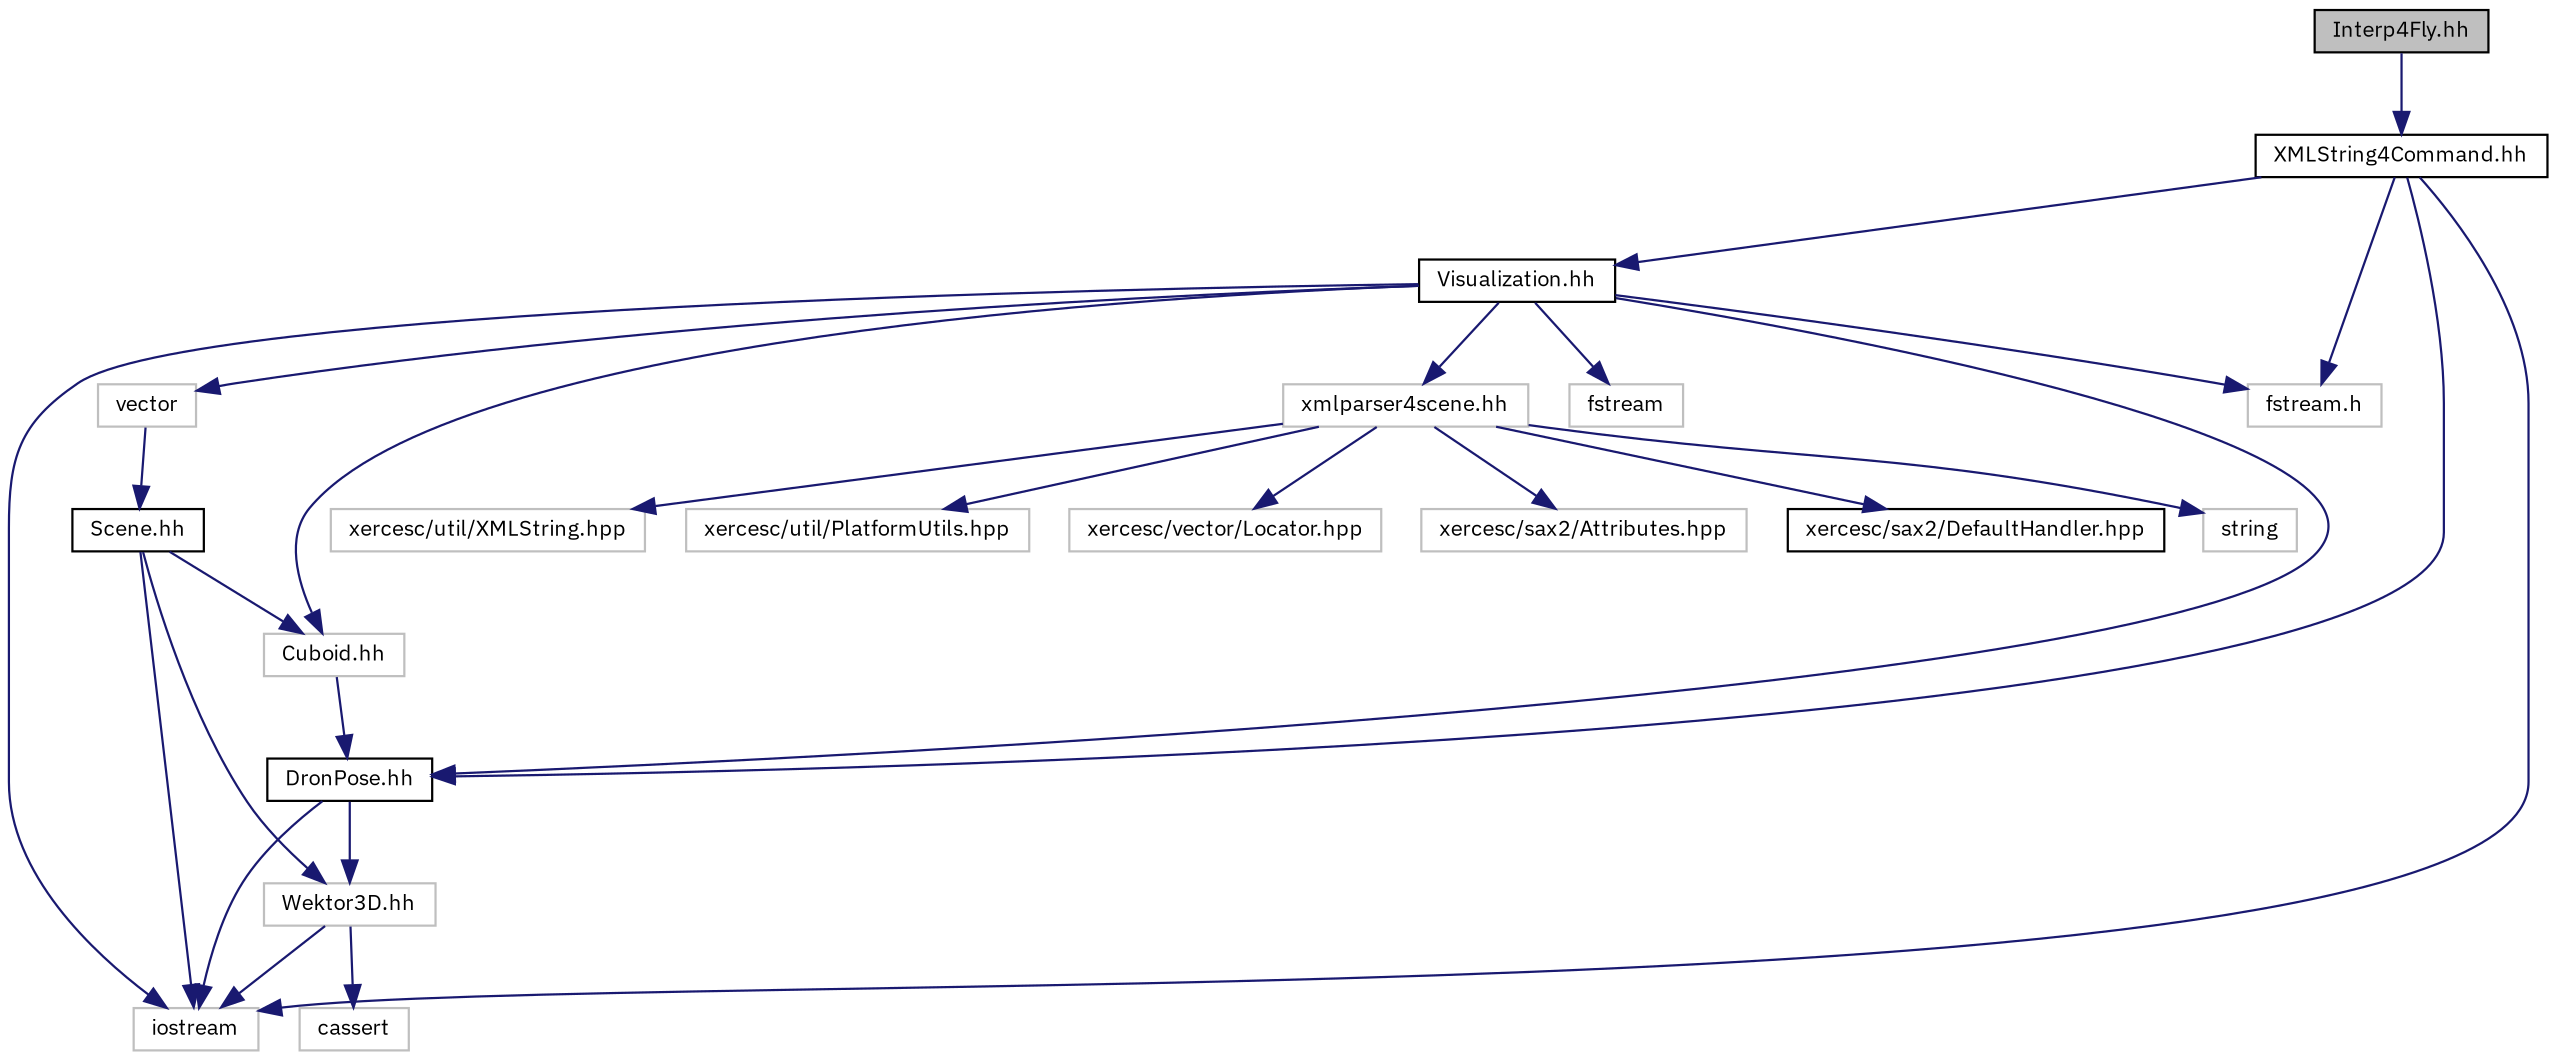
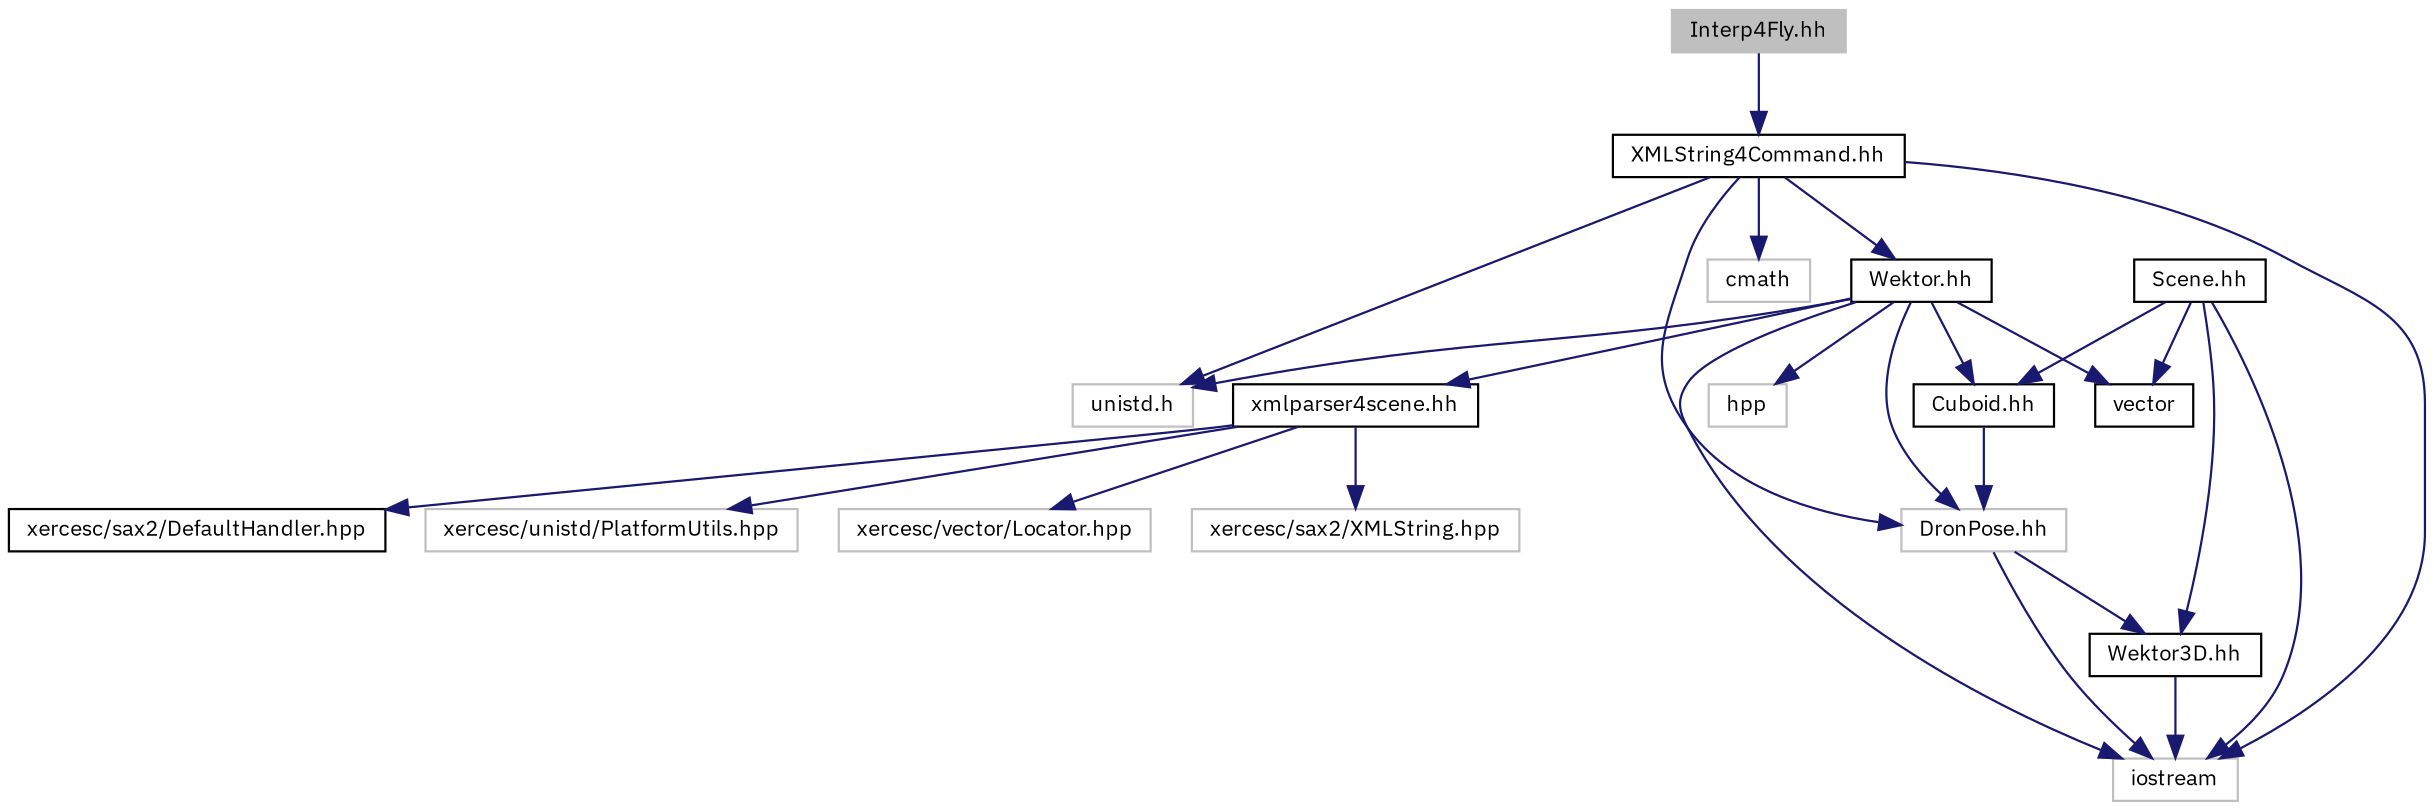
node "Interp4Fly.hh": color black -> grey75
node "Visualization.hh": label "Visualization.hh" -> "Wektor.hh"
node "cmath": added
node "vector": color grey75 -> black
node "xmlparser4scene.hh": color grey75 -> black
node "fstream": label "fstream" -> "hpp"
node "fstream.h": label "fstream.h" -> "unistd.h"
edge "vector" -> "Scene.hh": reversed
node "xercesc/util/XMLString.hpp": removed
node "xercesc/util/PlatformUtils.hpp": label "xercesc/util/PlatformUtils.hpp" -> "xercesc/unistd/PlatformUtils.hpp"
node "xercesc/sax2/Attributes.hpp": label "xercesc/sax2/Attributes.hpp" -> "xercesc/sax2/XMLString.hpp"
node "string": removed
node "Cuboid.hh": color grey75 -> black
node "DronPose.hh": color black -> grey75
node "Wektor3D.hh": color grey75 -> black
node "cassert": removed
